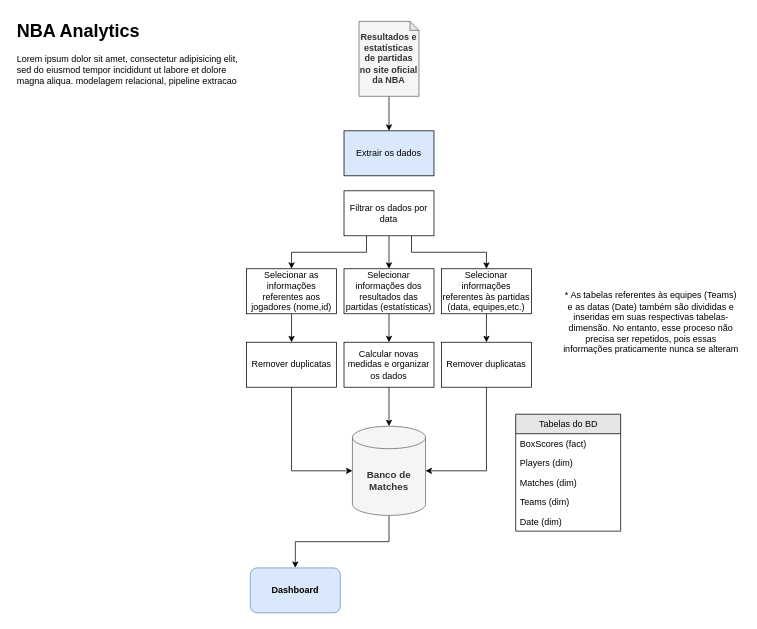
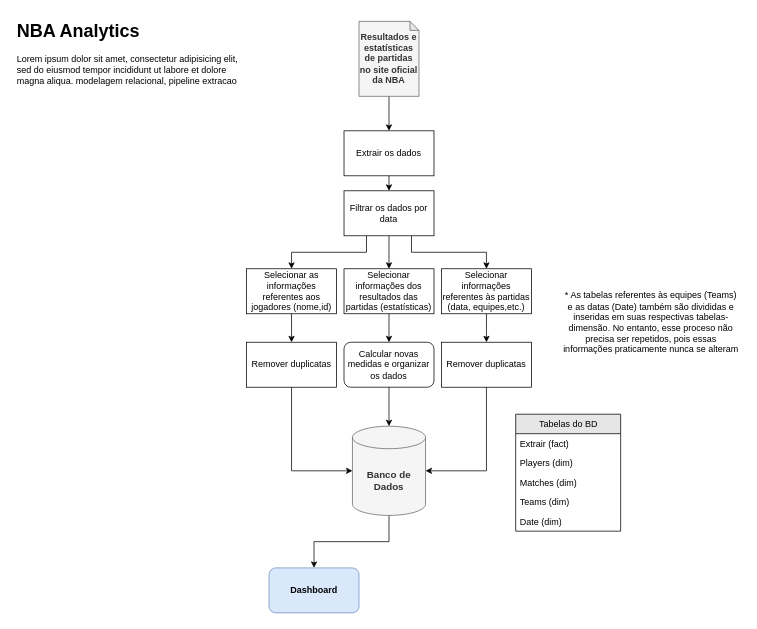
node "Extrair os dados": fillcolor #dae8fc -> #ffffff
edge "Extrair os dados" -> "Filtrar os dados por data": added
node "Calcular novas medidas e organizar os dados": shape rectangle -> rounded rectangle
node "BoxScores (fact)": label "BoxScores (fact)" -> "Extrair (fact)"
node "Banco de Matches": label "Banco de Matches" -> "Banco de Dados"
node "Dashboard": moved (295, 591) -> (314, 591)
